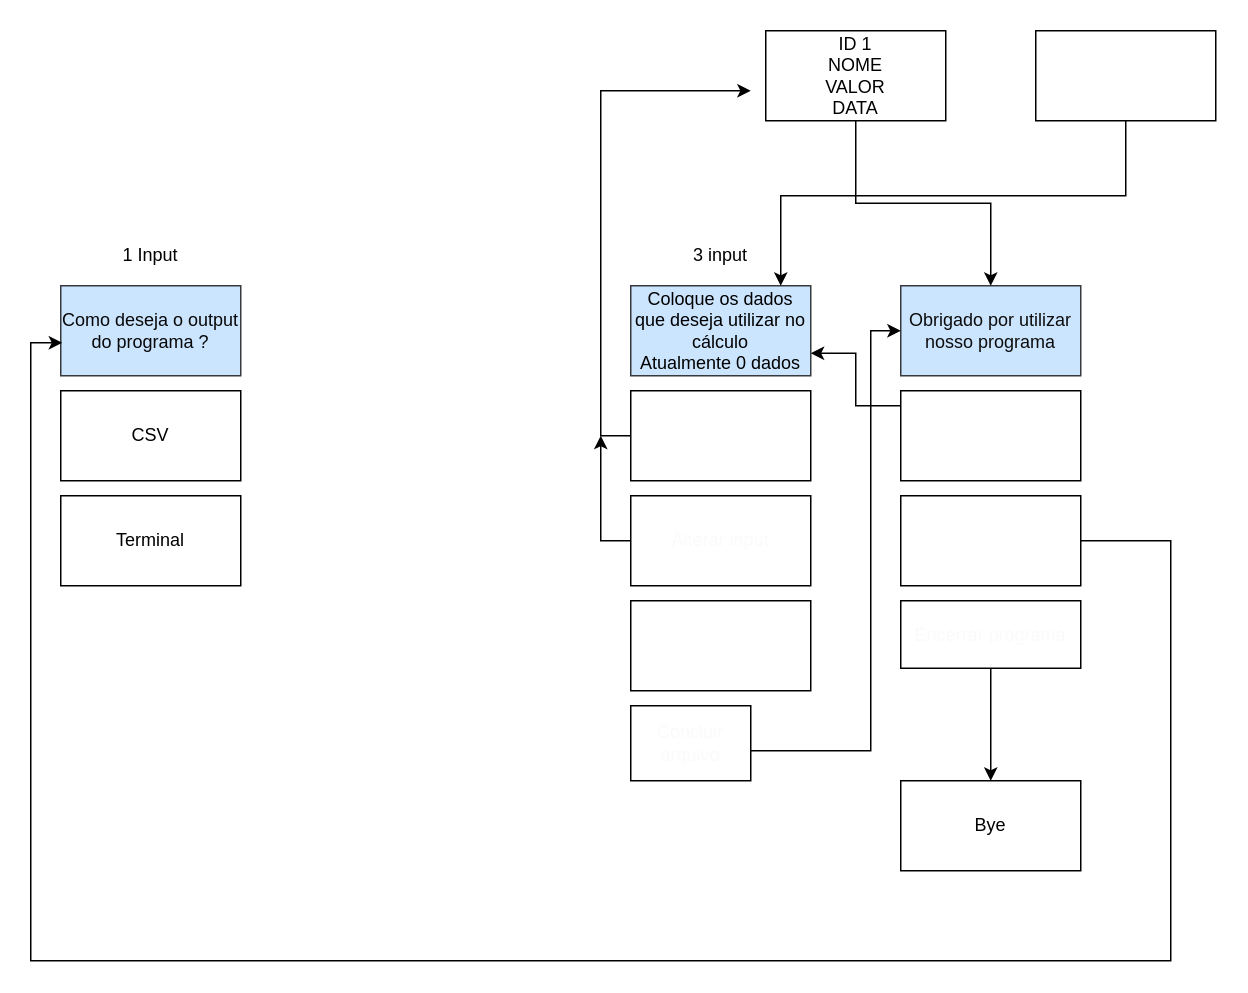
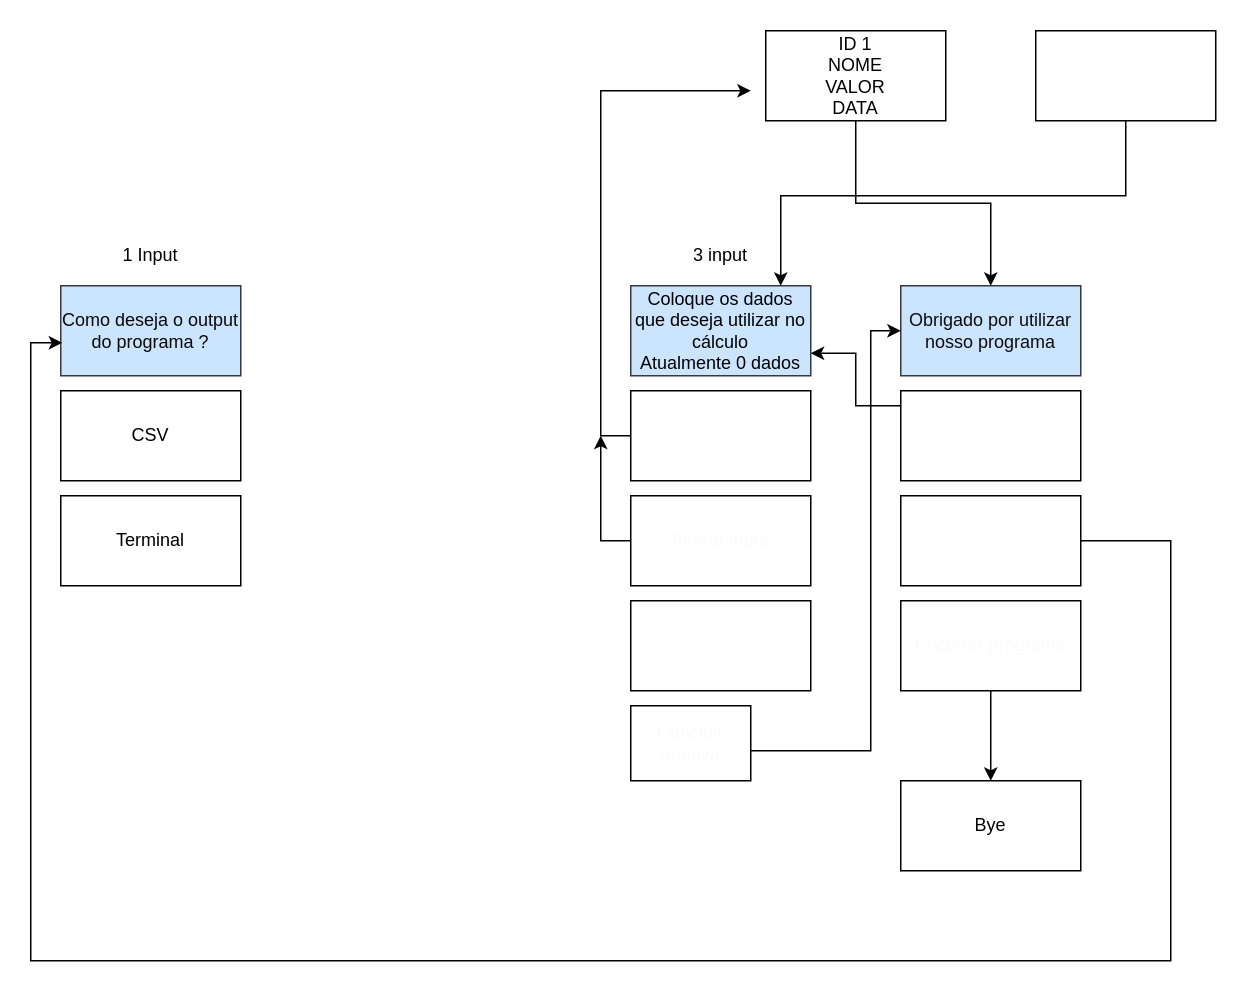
node "Encerrar programa": size 180x68 -> 180x90
